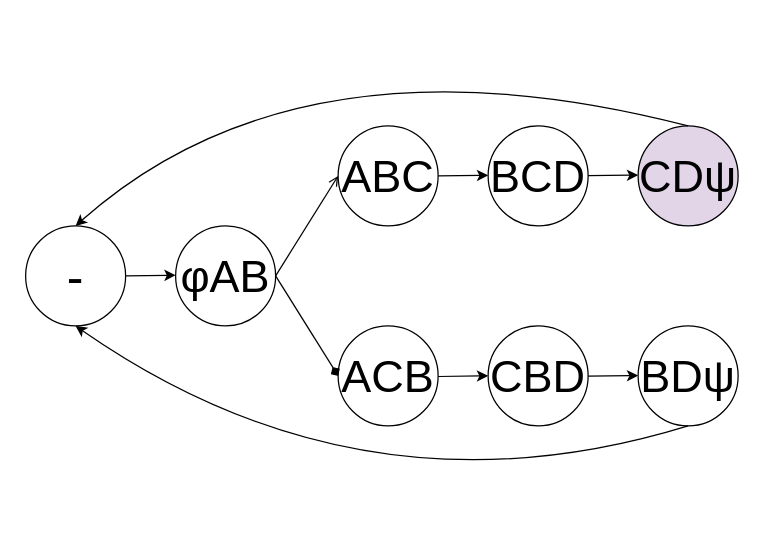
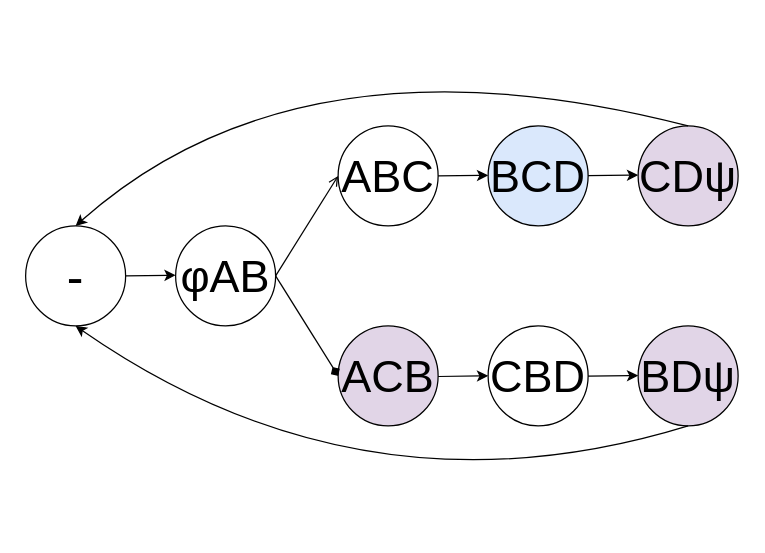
node "BCD": fillcolor #ffffff -> #dae8fc
node "ACB": fillcolor #ffffff -> #e1d5e7
node "BDψ": fillcolor #ffffff -> #e1d5e7
